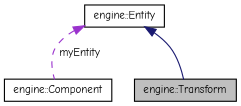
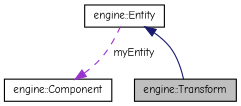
edge "engine::Component" -> "engine::Entity": reversed
